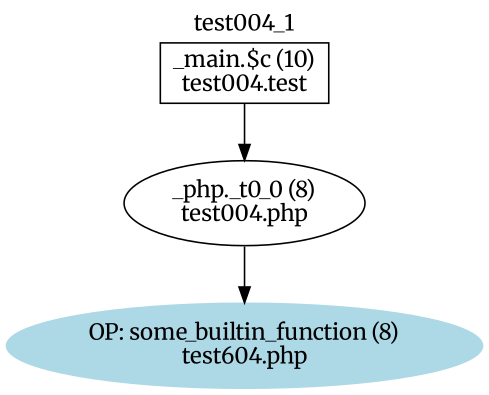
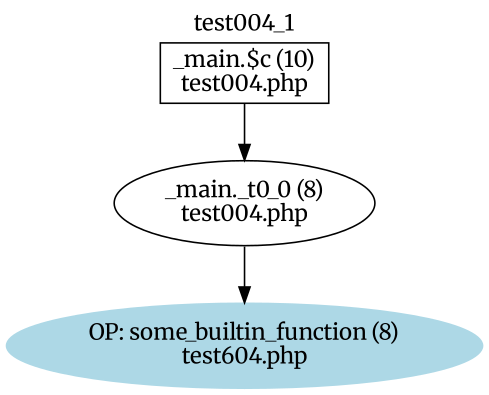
node "_main.$c (10) test004.test": label "_main.$c (10) test004.test" -> "_main.$c (10) test004.php"
node "_php._t0_0 (8) test004.php": label "_php._t0_0 (8) test004.php" -> "_main._t0_0 (8) test004.php"
